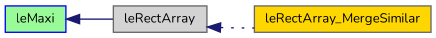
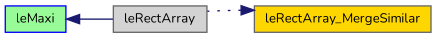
edge "leRectArray_MergeSimilar" -> "leRectArray": reversed
